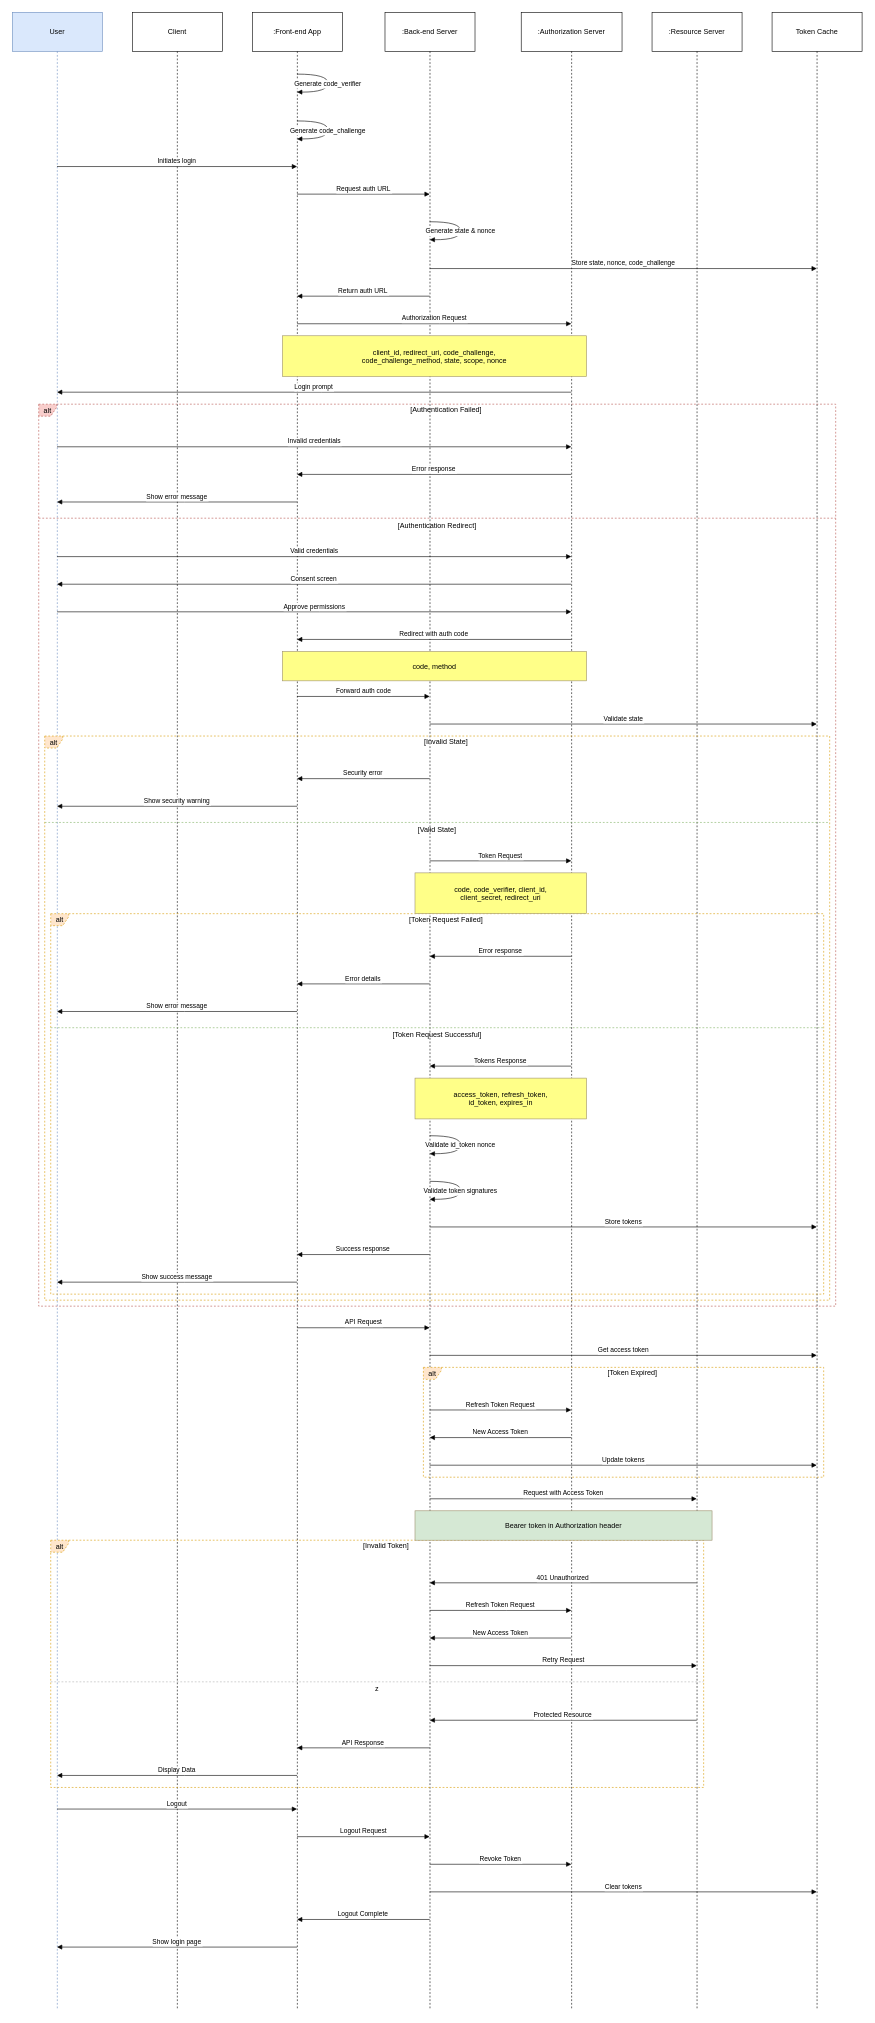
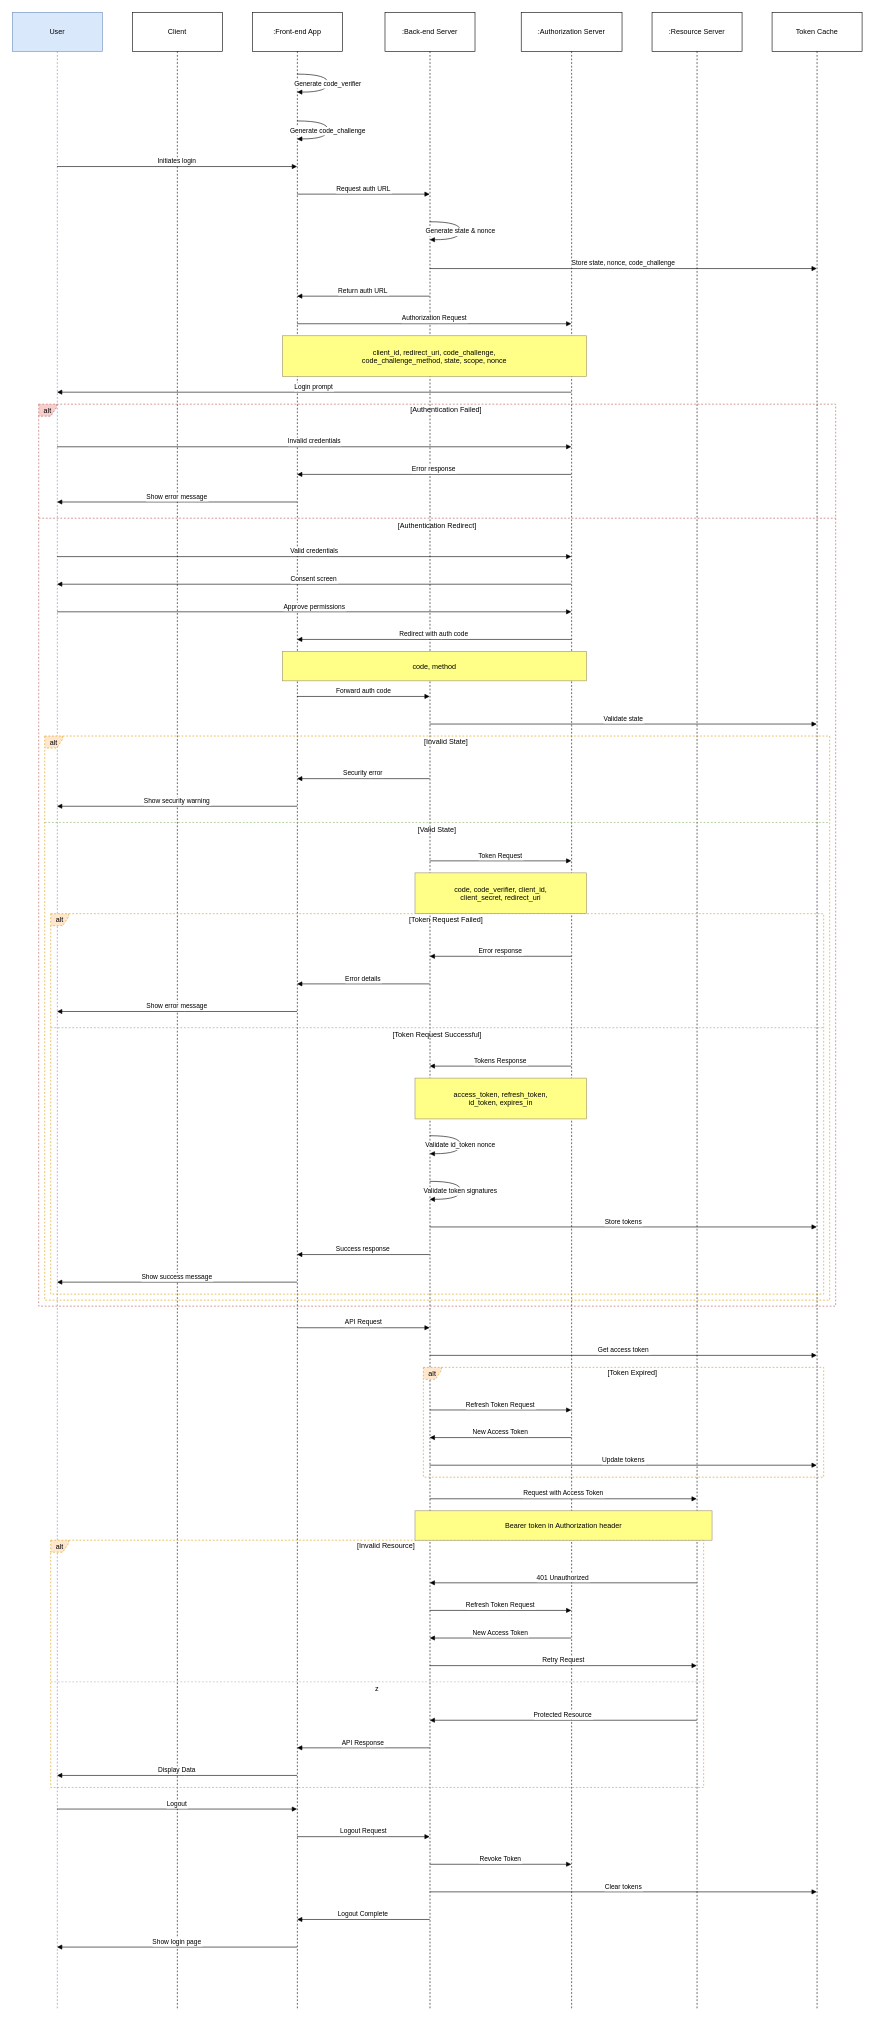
node "Bearer token in Authorization header": fillcolor #d5e8d4 -> #ffff88
node "[Invalid Token]": label "[Invalid Token]" -> "[Invalid Resource]"
